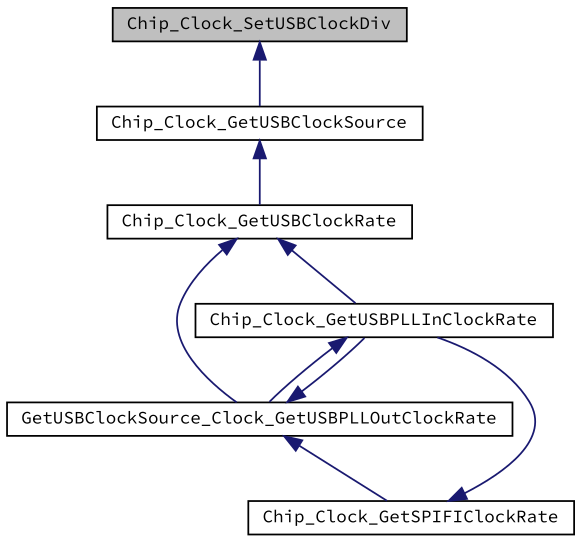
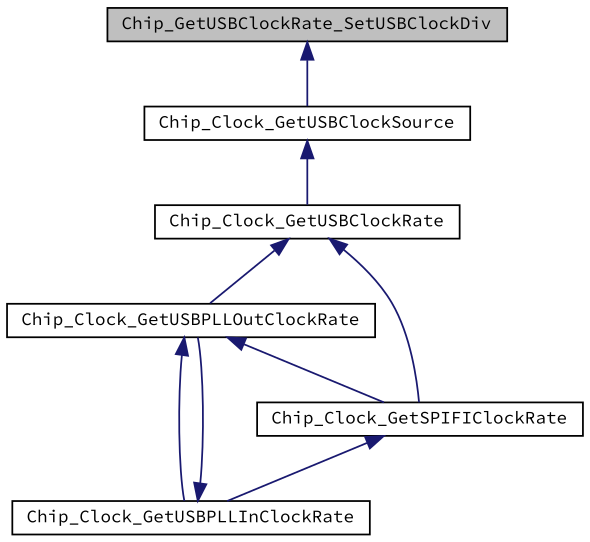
node "Chip_Clock_SetUSBClockDiv": label "Chip_Clock_SetUSBClockDiv" -> "Chip_GetUSBClockRate_SetUSBClockDiv"
edge "Chip_Clock_GetUSBPLLInClockRate" -> "Chip_Clock_GetUSBClockRate": now "Chip_Clock_GetSPIFIClockRate" -> "Chip_Clock_GetUSBClockRate"
node "GetUSBClockSource_Clock_GetUSBPLLOutClockRate": label "GetUSBClockSource_Clock_GetUSBPLLOutClockRate" -> "Chip_Clock_GetUSBPLLOutClockRate"
